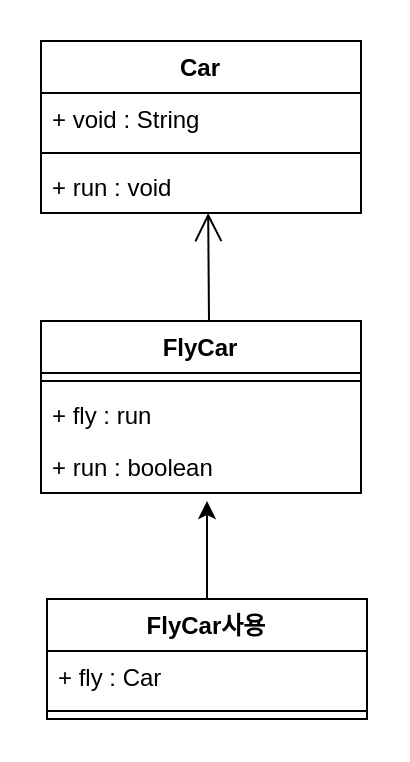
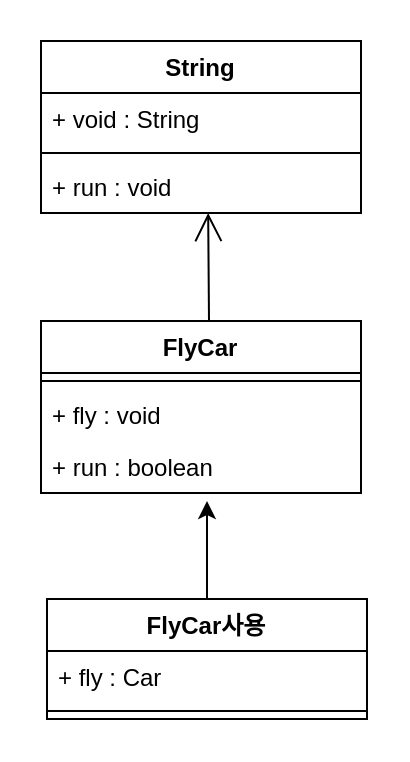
node "Car": label "Car" -> "String"
node "+ fly : run": label "+ fly : run" -> "+ fly : void"
